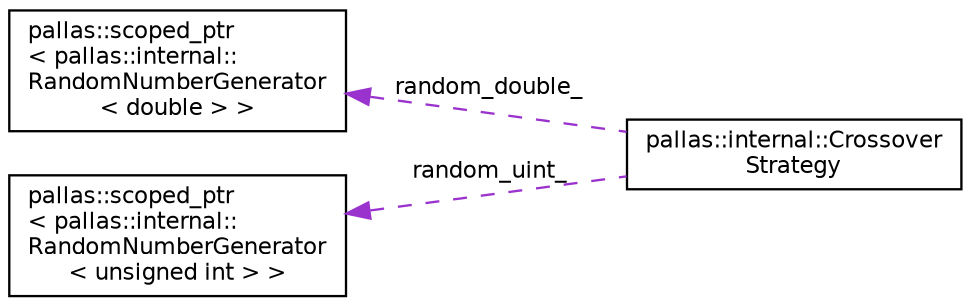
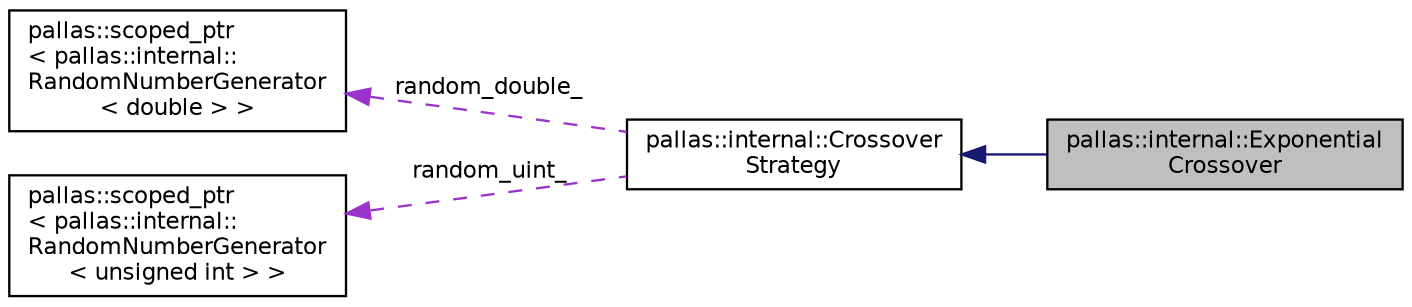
node "pallas::internal::Exponential Crossover": added
